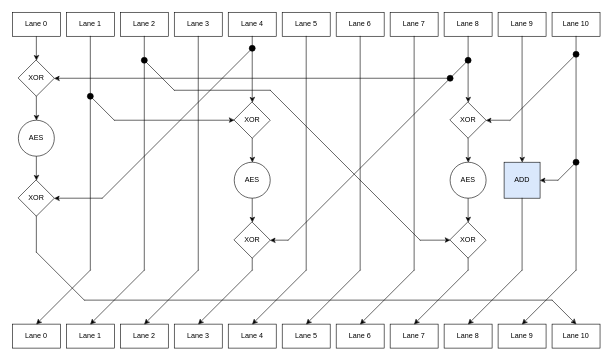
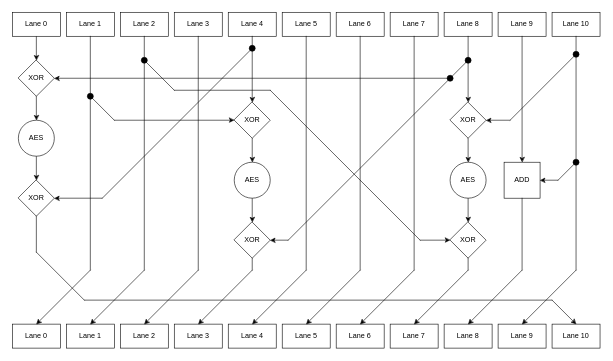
node "ADD": fillcolor #dae8fc -> #ffffff
